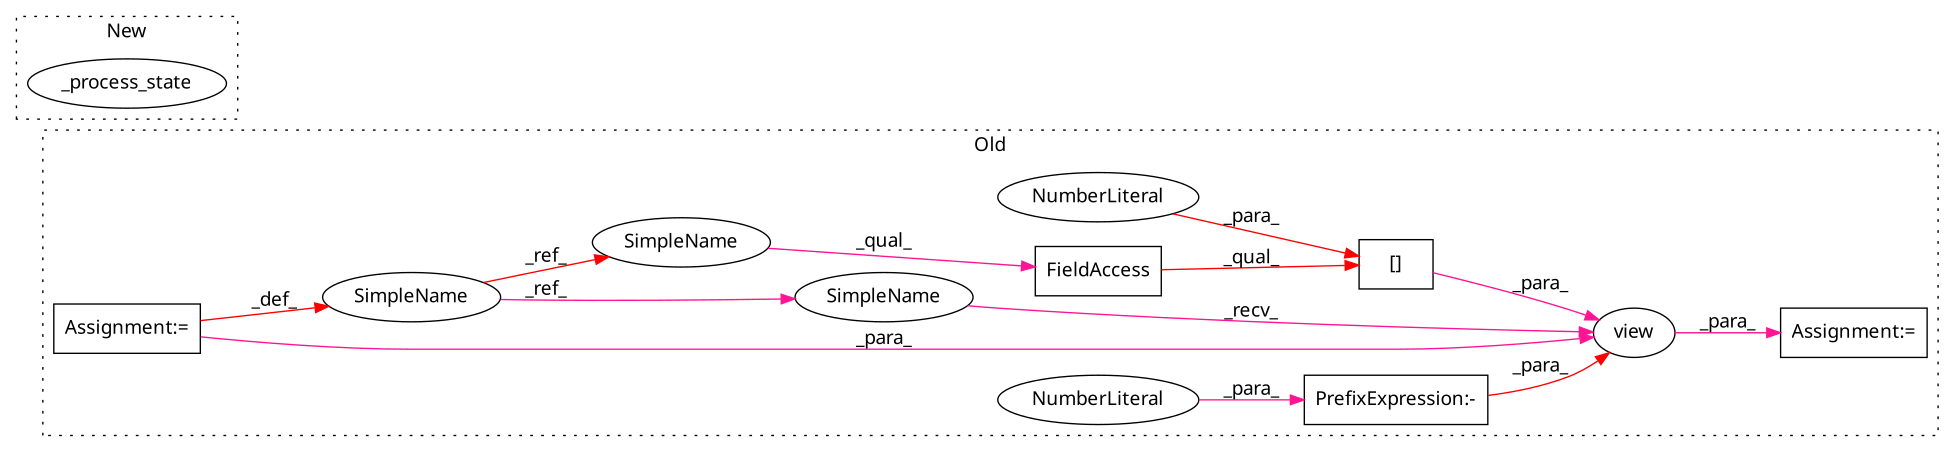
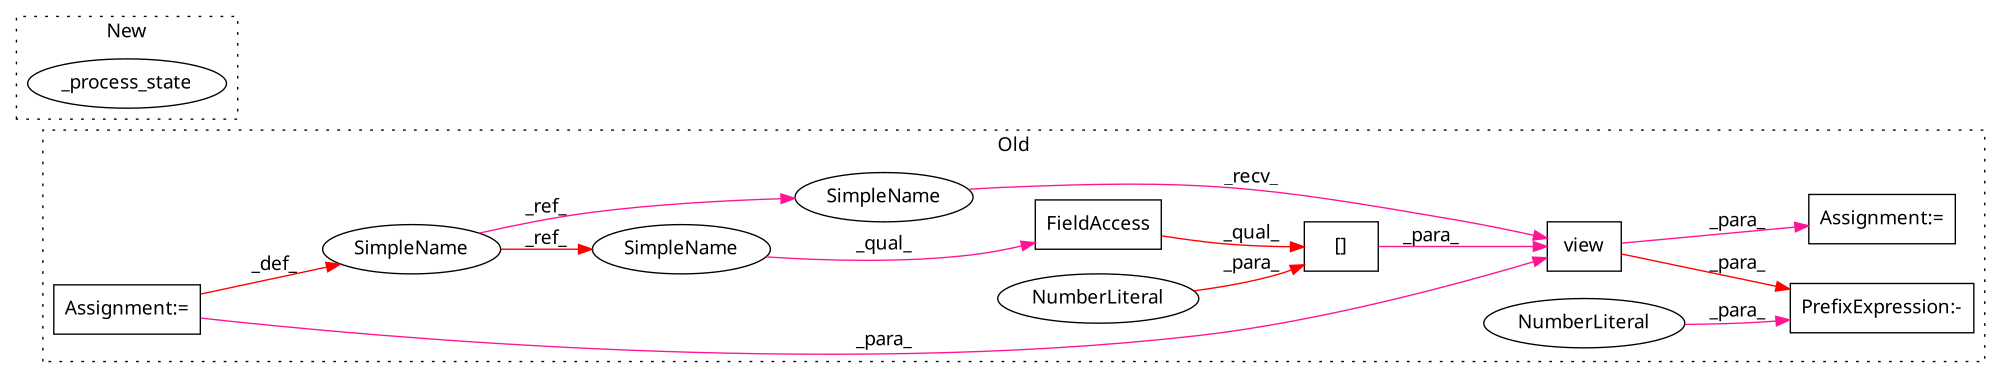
node "view": shape ellipse -> box
edge "PrefixExpression:-" -> "view": reversed
